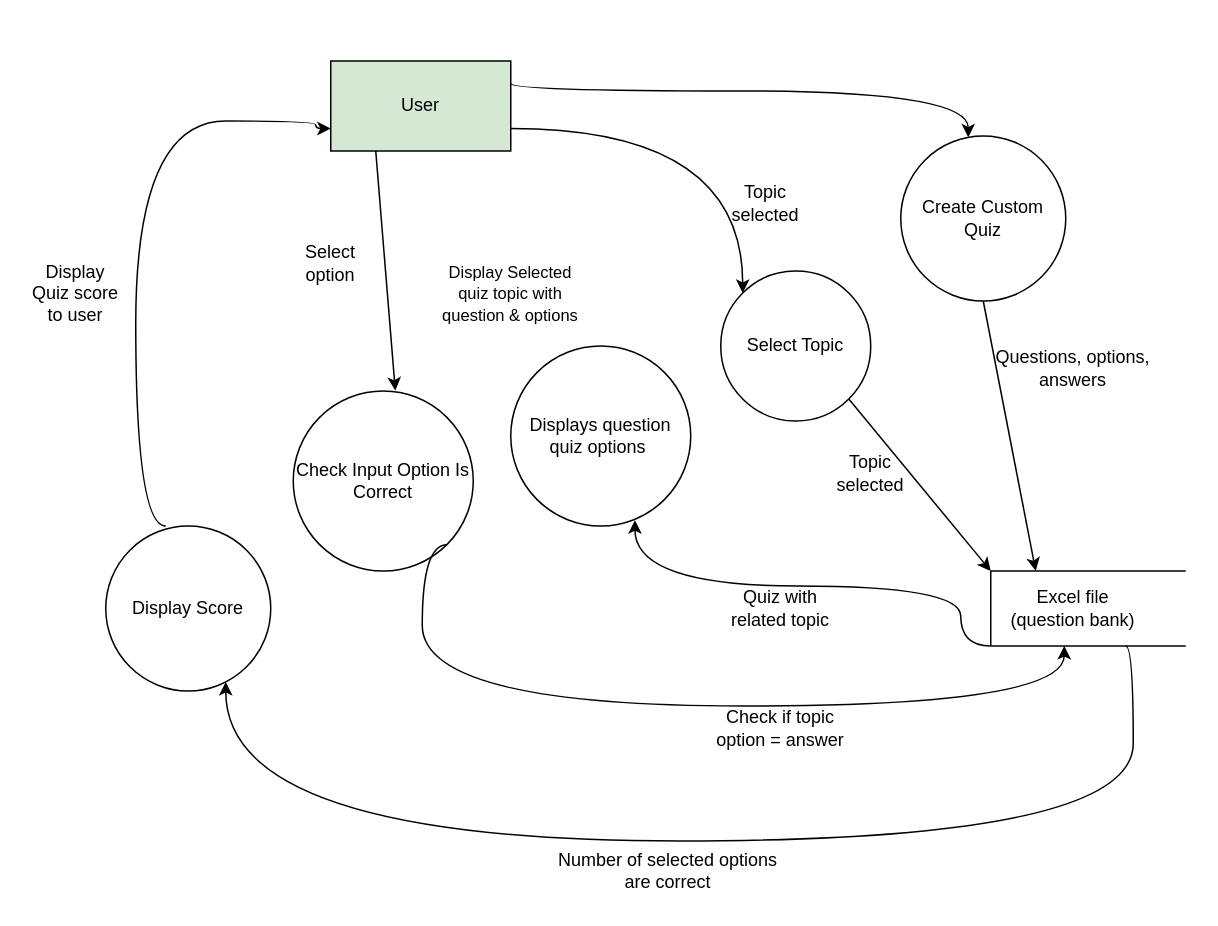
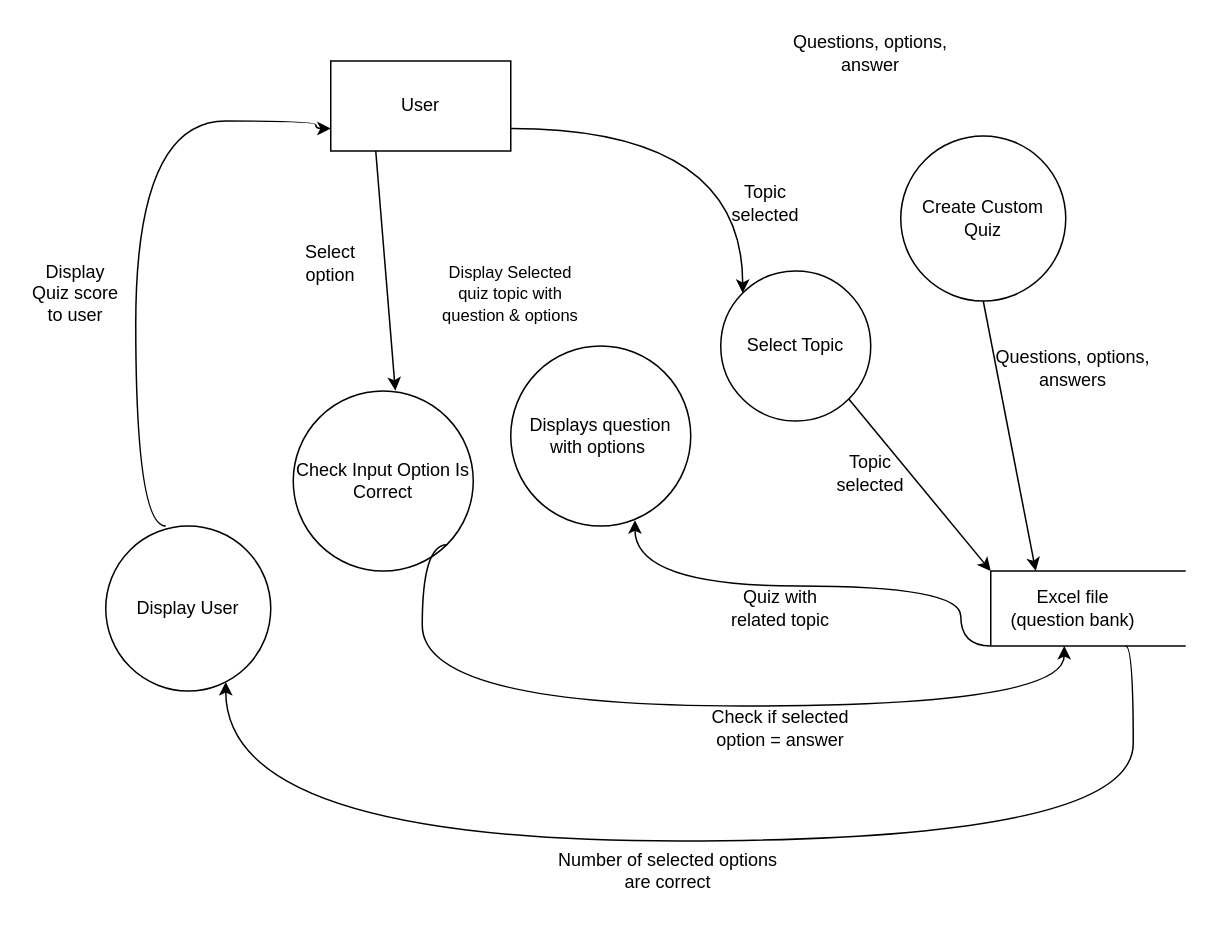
node "Questions, options, answer": added
edge "User" -> "Create Custom Quiz": removed
node "User": fillcolor #d5e8d4 -> #ffffff
node "Displays question quiz options": label "Displays question quiz options" -> "Displays question with options"
node "Display Score": label "Display Score" -> "Display User"
node "Check if topic option = answer": label "Check if topic option = answer" -> "Check if selected option = answer"
